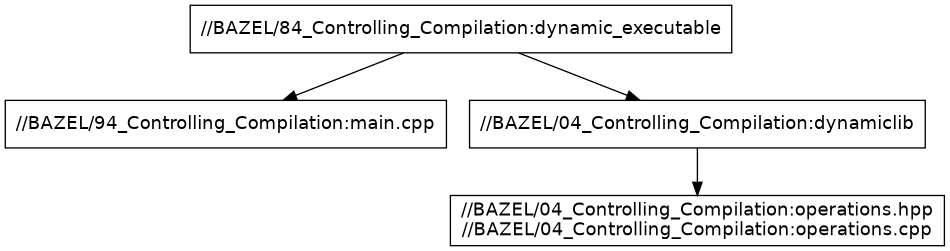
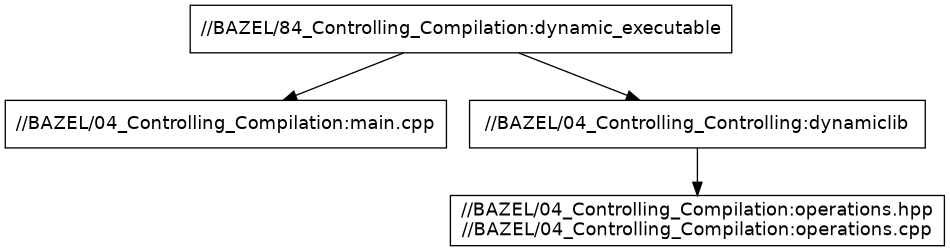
node "//BAZEL/94_Controlling_Compilation:main.cpp": label "//BAZEL/94_Controlling_Compilation:main.cpp" -> "//BAZEL/04_Controlling_Compilation:main.cpp"
node "//BAZEL/04_Controlling_Compilation:dynamiclib": label "//BAZEL/04_Controlling_Compilation:dynamiclib" -> "//BAZEL/04_Controlling_Controlling:dynamiclib"
